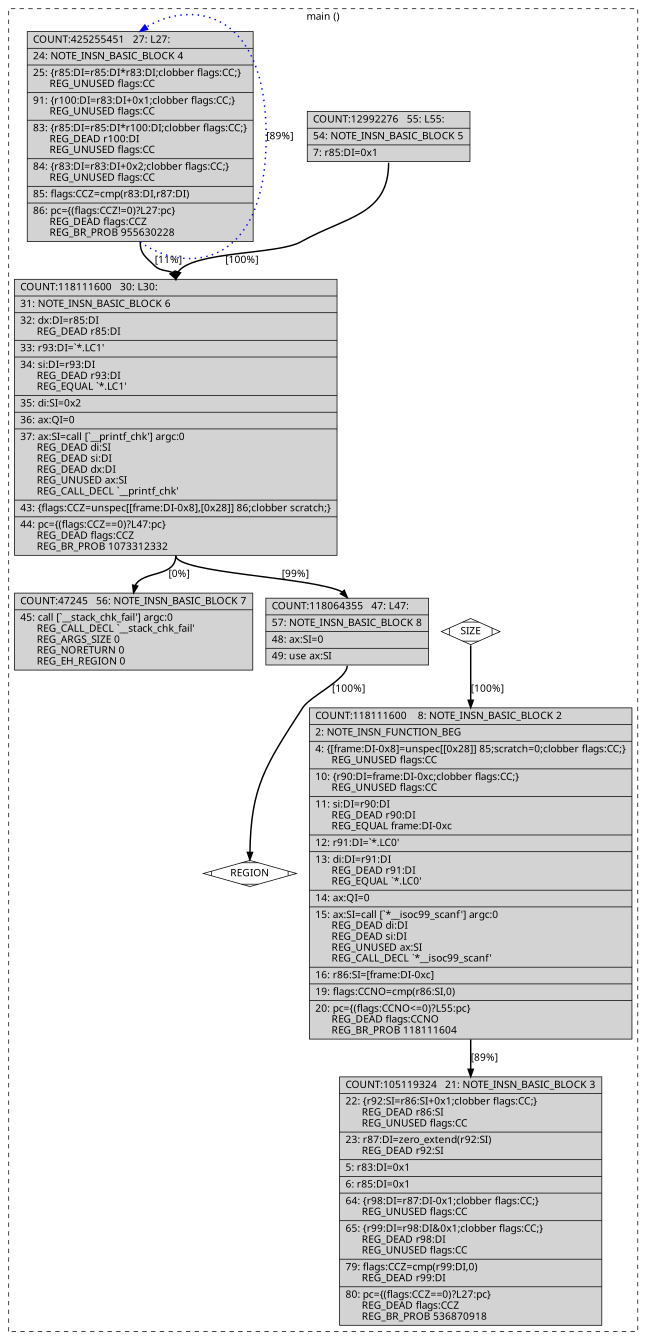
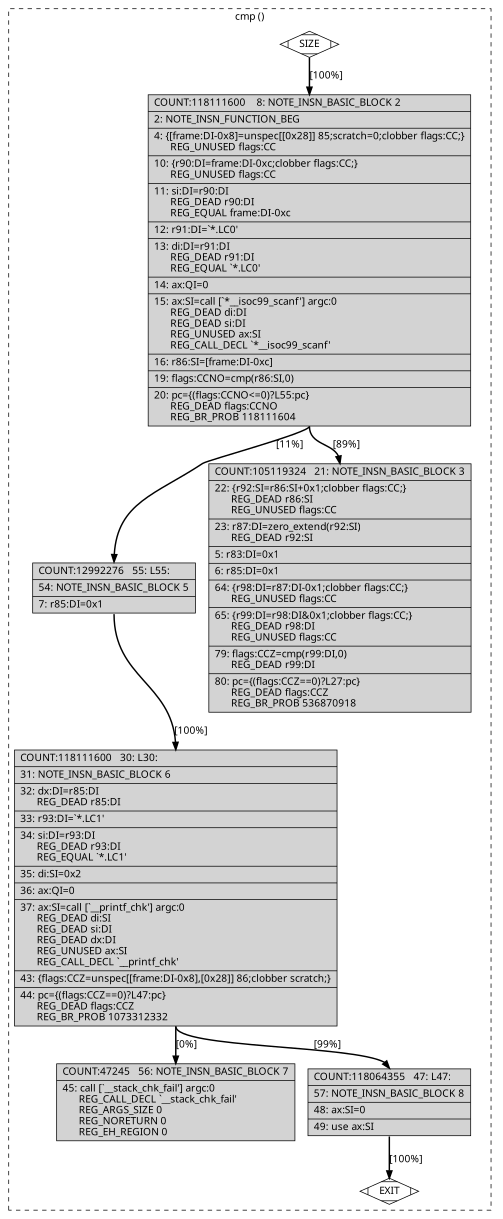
cluster "main ()": label "main ()" -> "cmp ()"
node "COUNT:425255451   27: L27:": removed
edge "COUNT:118111600    8: NOTE_INSN_BASIC_BLOCK 2" -> "COUNT:12992276   55: L55:": added, label "[11%]"
node "REGION": label "REGION" -> "EXIT"
